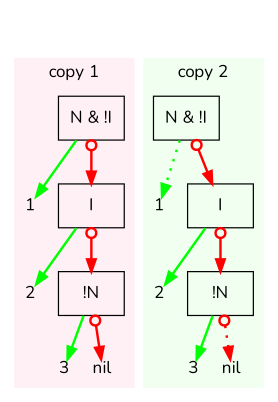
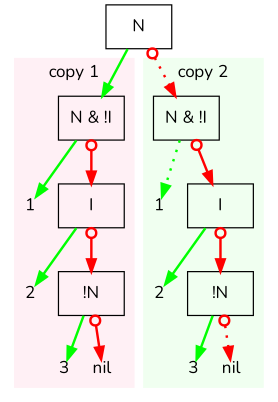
node "N": added
